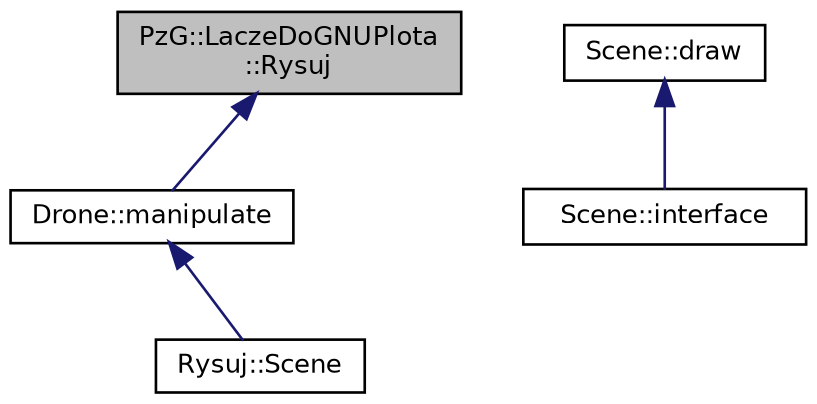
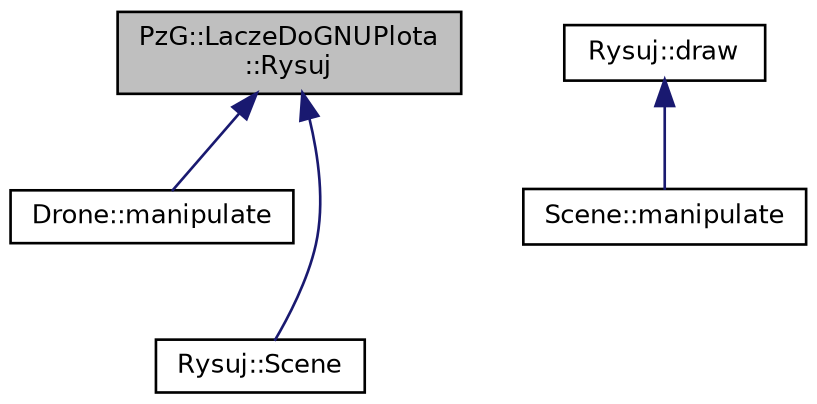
node "Scene::draw": label "Scene::draw" -> "Rysuj::draw"
node "Scene::interface": label "Scene::interface" -> "Scene::manipulate"
edge "Rysuj::Scene" -> "Drone::manipulate": now "Rysuj::Scene" -> "PzG::LaczeDoGNUPlota ::Rysuj"
